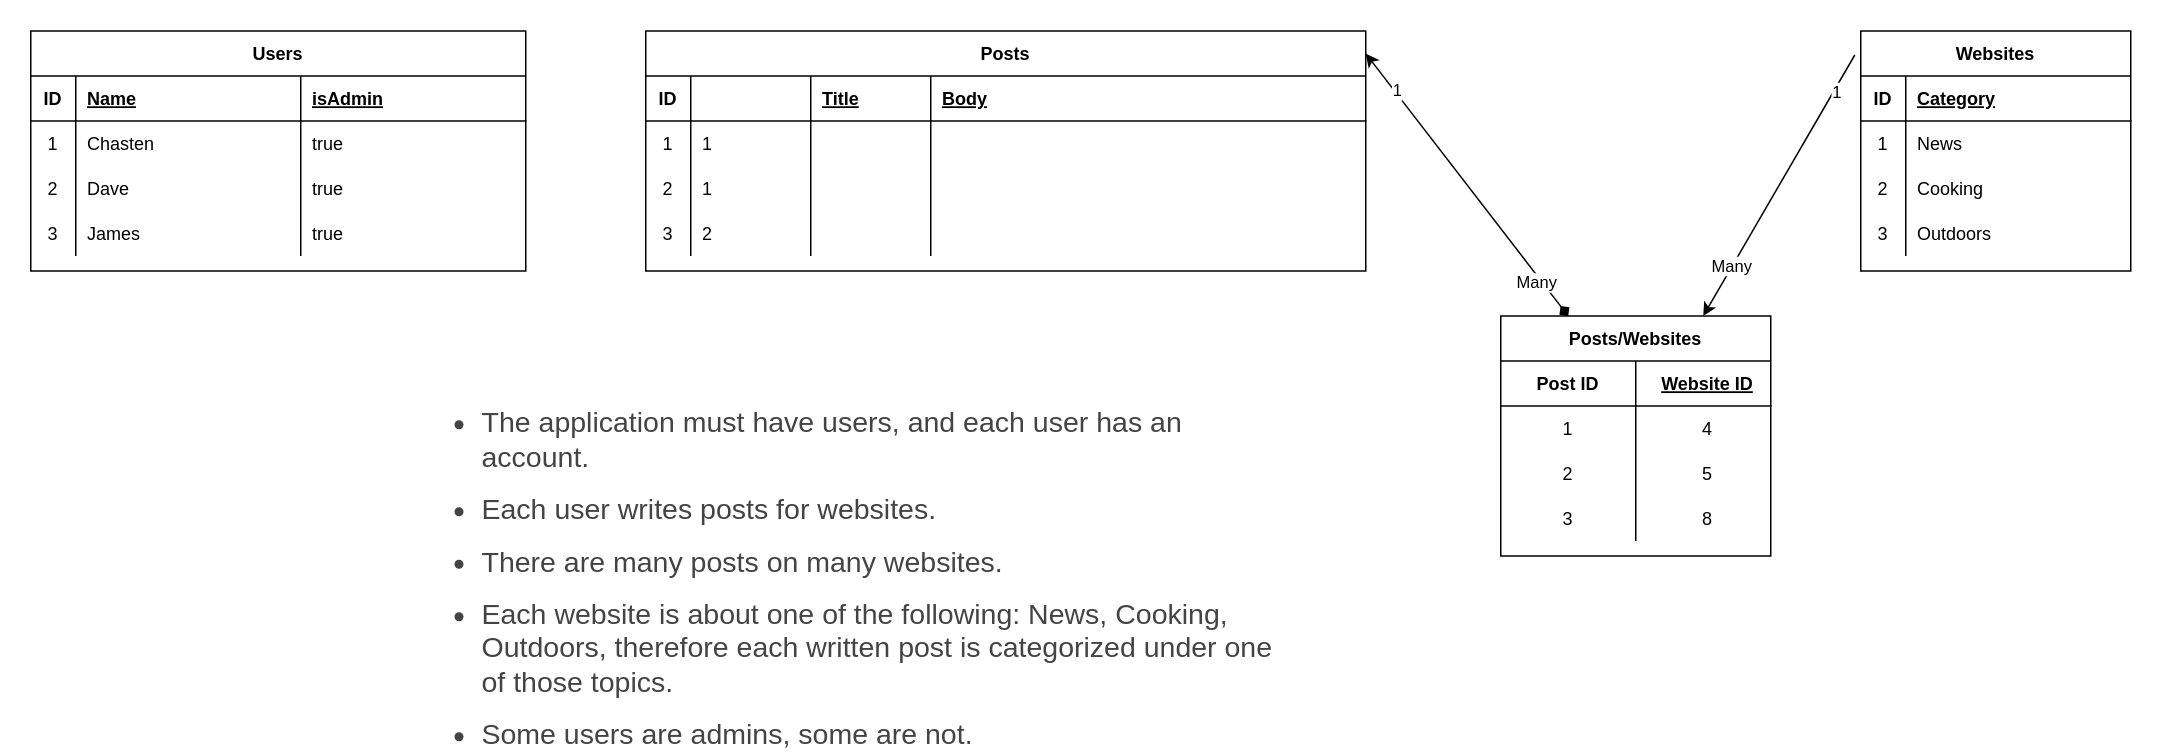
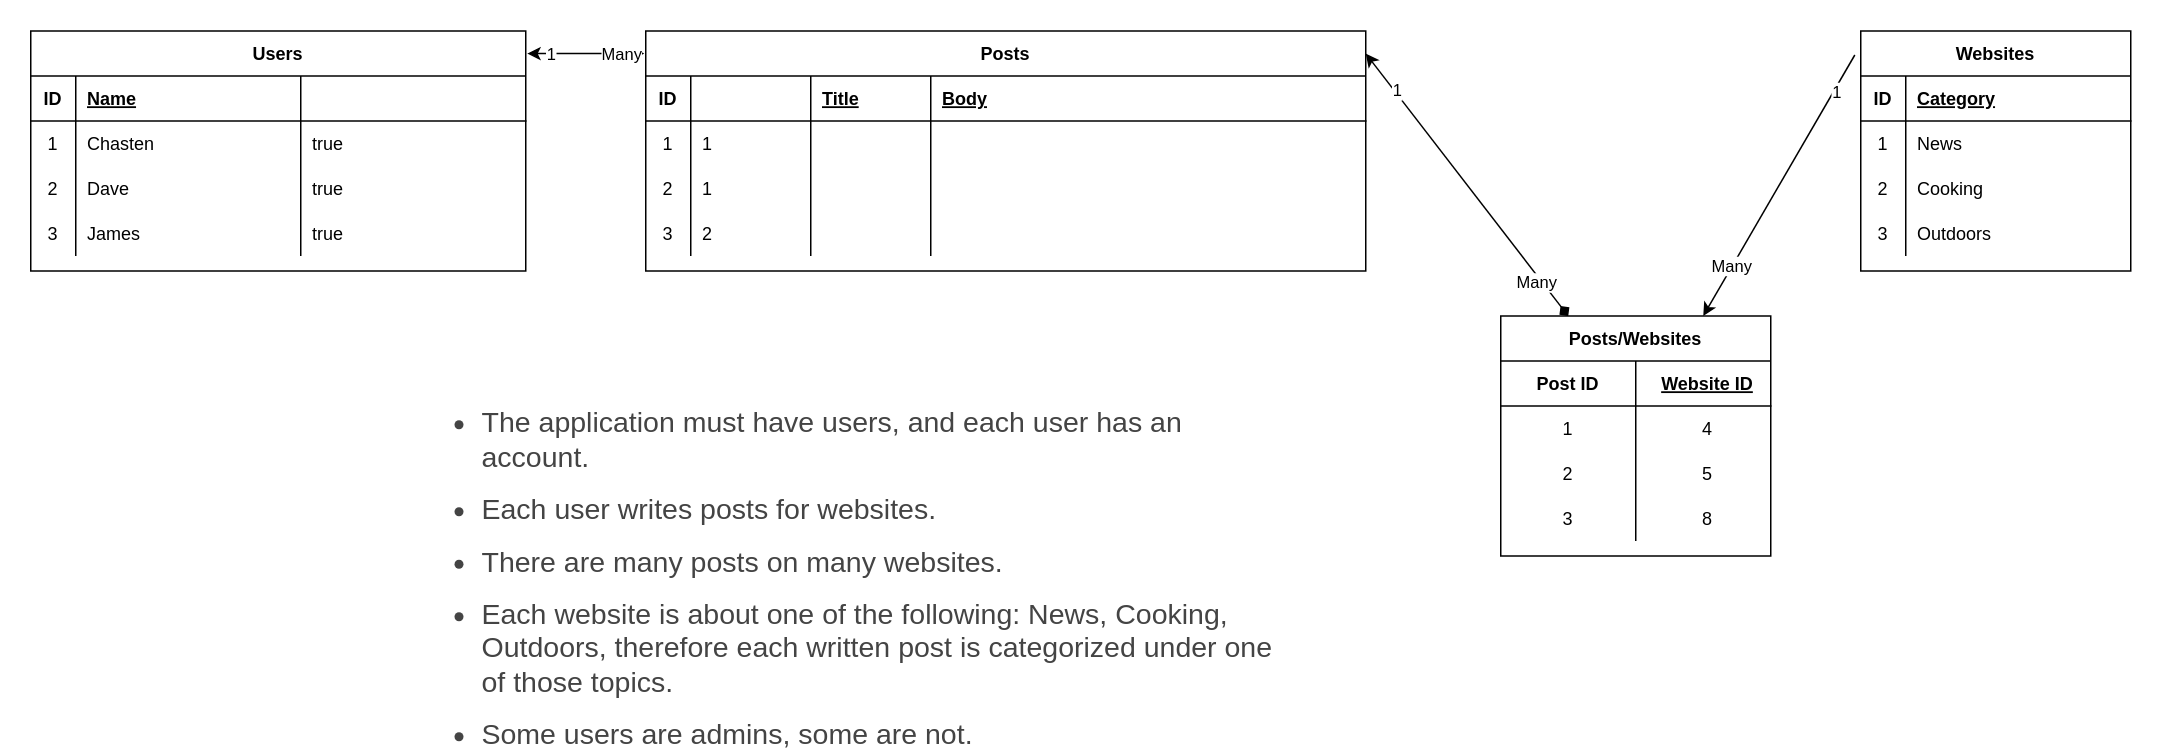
edge "Users" -- "Posts": added, labels "1", "Many"
node "isAdmin": removed
